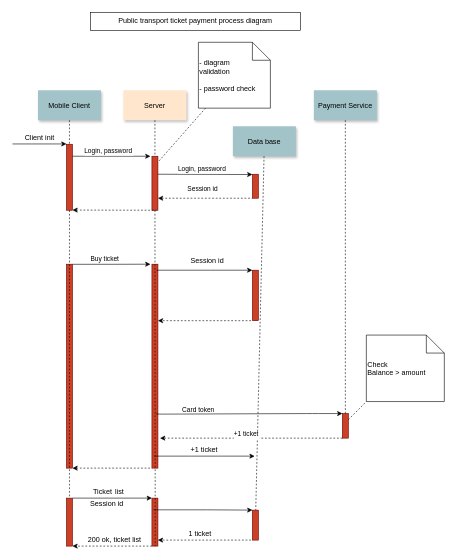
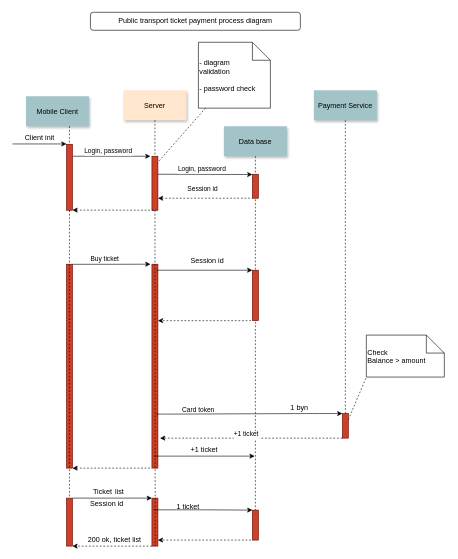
node "Public transport ticket payment process diagram": shape rectangle -> rounded rectangle
node "Mobile Client": moved (69, 105) -> (57, 111)
node "Data base": moved (264, 141) -> (255, 141)
node "Check Balance > amount": size 78x66 -> 78x42
node "1 byn": added
node "1 ticket": moved (200, 534) -> (188, 507)
